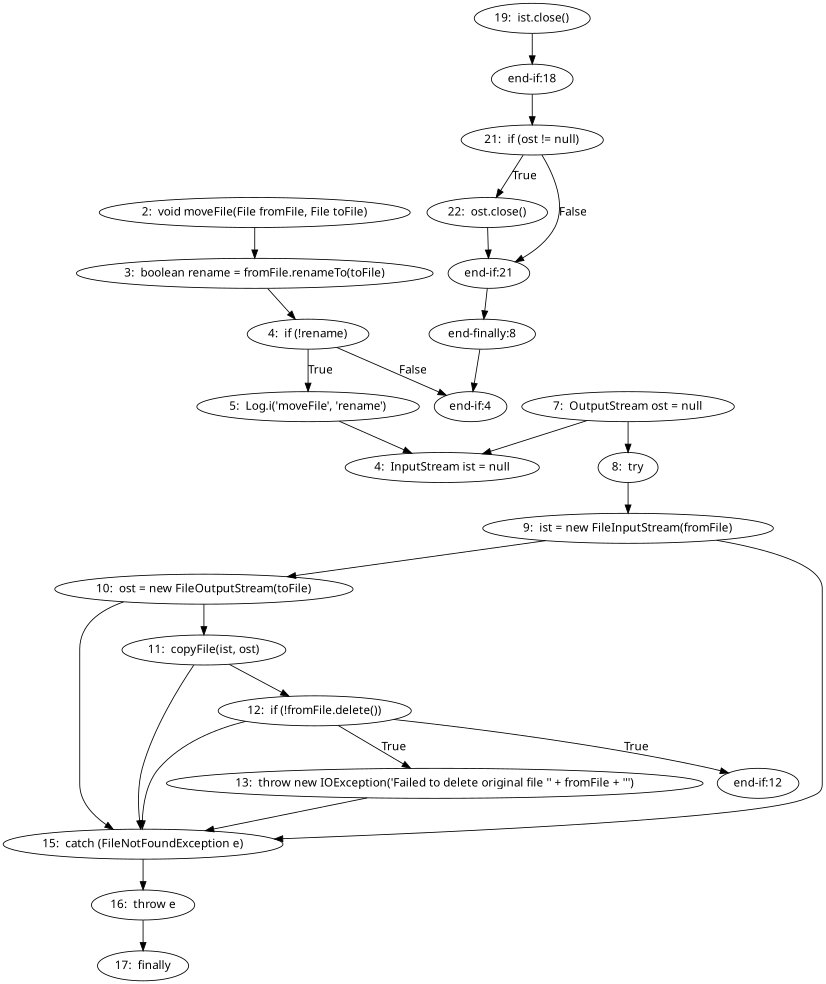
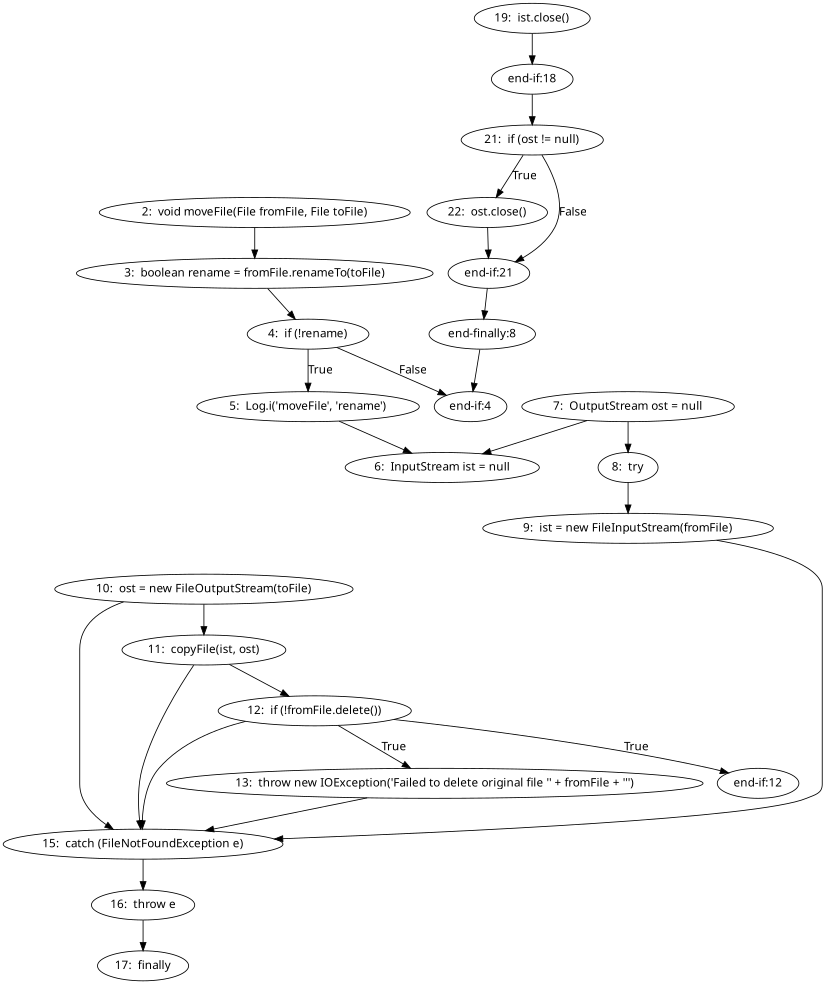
node "4:  InputStream ist = null": label "4:  InputStream ist = null" -> "6:  InputStream ist = null"
edge "9:  ist = new FileInputStream(fromFile)" -> "10:  ost = new FileOutputStream(toFile)": removed
